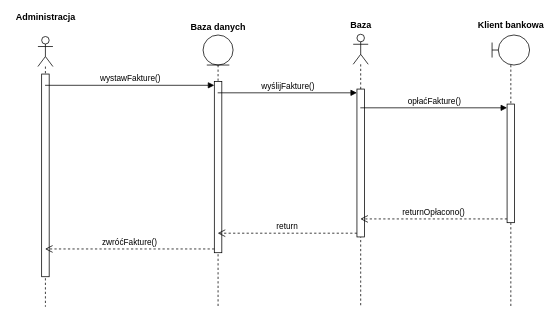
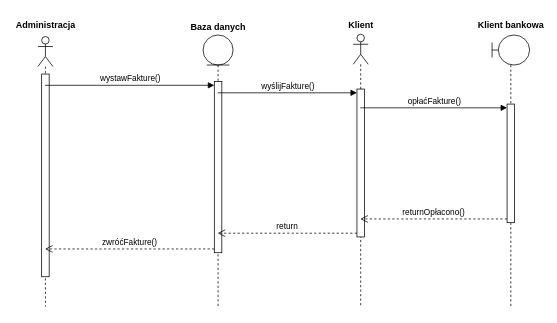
node "Administracja": moved (45, 18) -> (45, 25)
node "Baza": label "Baza" -> "Klient"
